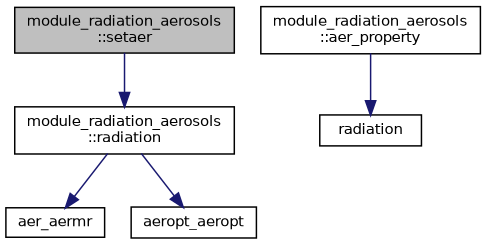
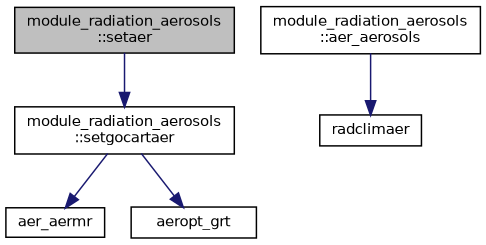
node "module_radiation_aerosols ::aer_property": label "module_radiation_aerosols ::aer_property" -> "module_radiation_aerosols ::aer_aerosols"
node "module_radiation_aerosols ::radiation": label "module_radiation_aerosols ::radiation" -> "module_radiation_aerosols ::setgocartaer"
node "radiation": label "radiation" -> "radclimaer"
node "aeropt_aeropt": label "aeropt_aeropt" -> "aeropt_grt"
